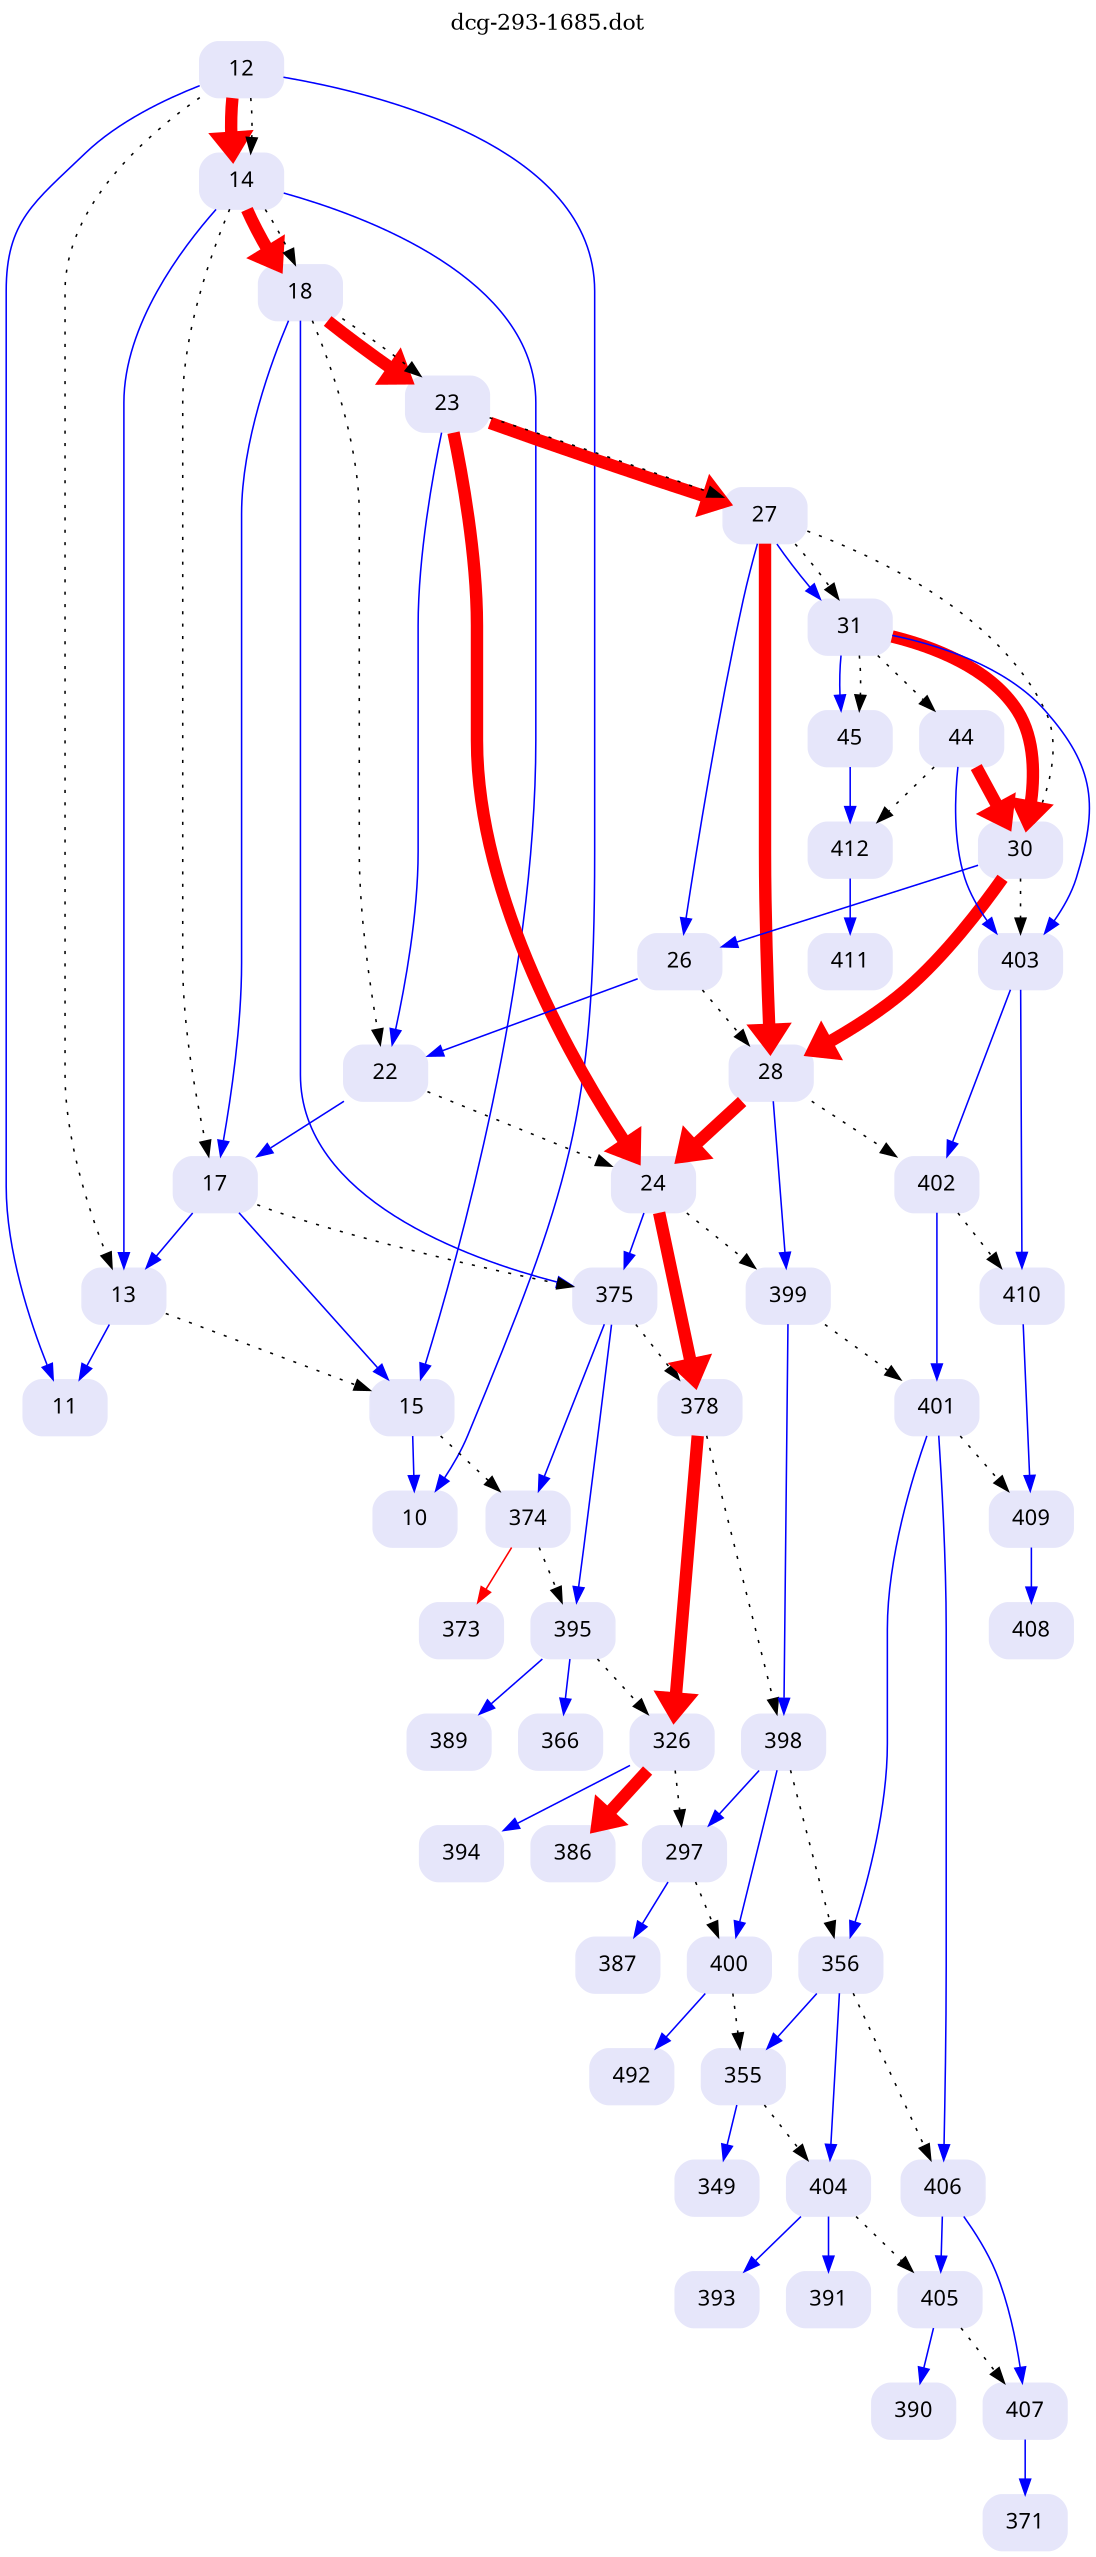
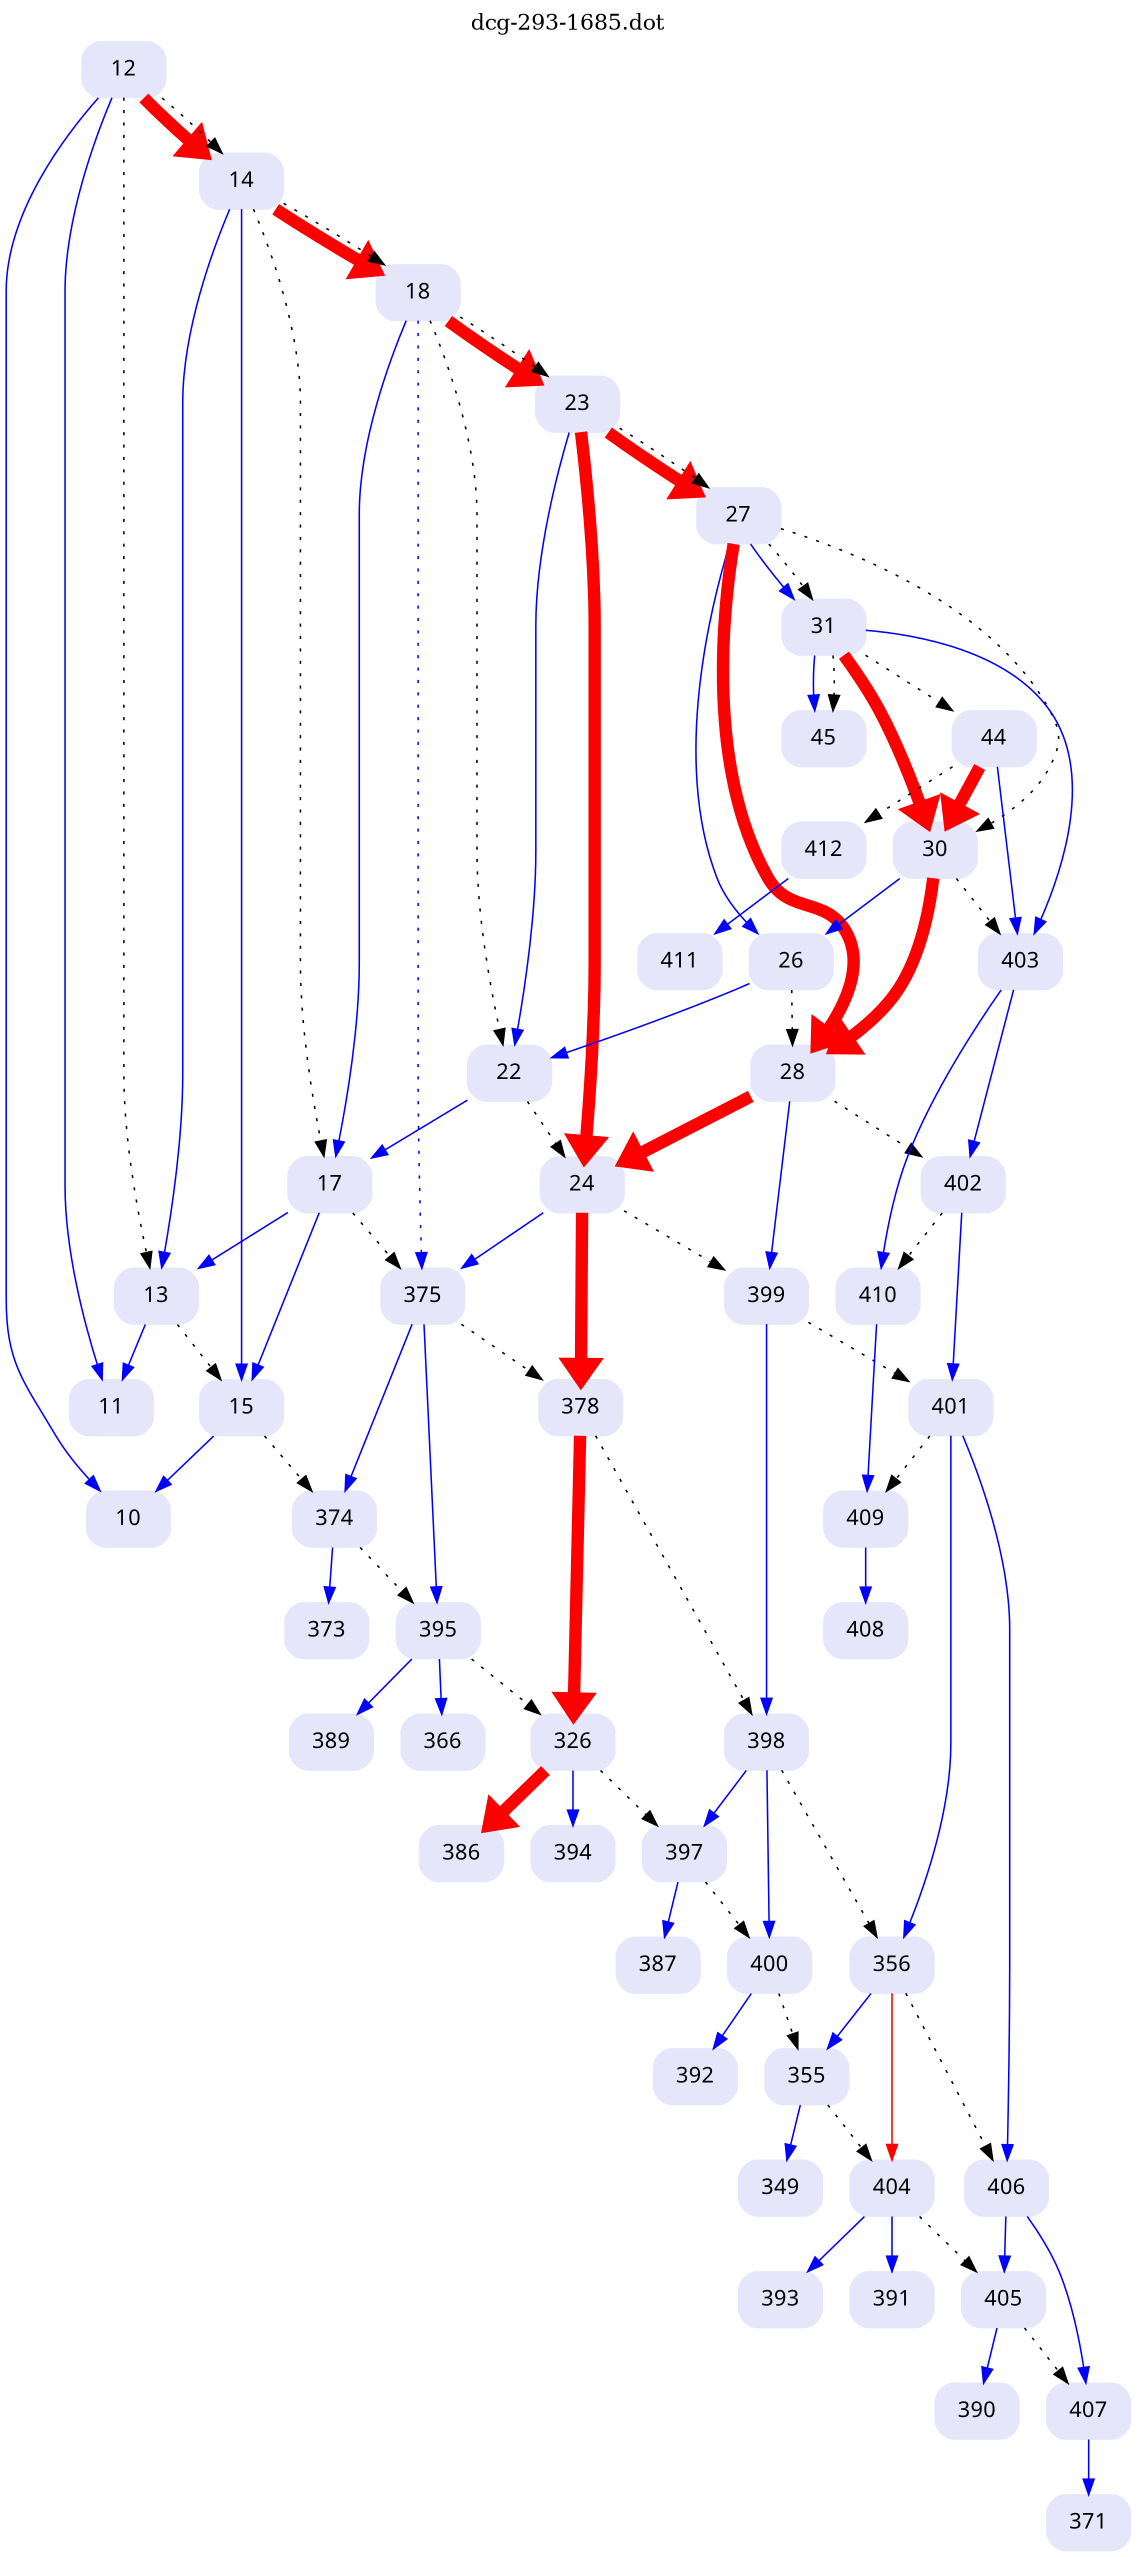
edge "45" -> "412": removed
edge "18" -> "375": style solid -> dotted
edge "374" -> "373": color red -> blue
node "297": label "297" -> "397"
edge "356" -> "404": color blue -> red
node "492": label "492" -> "392"
